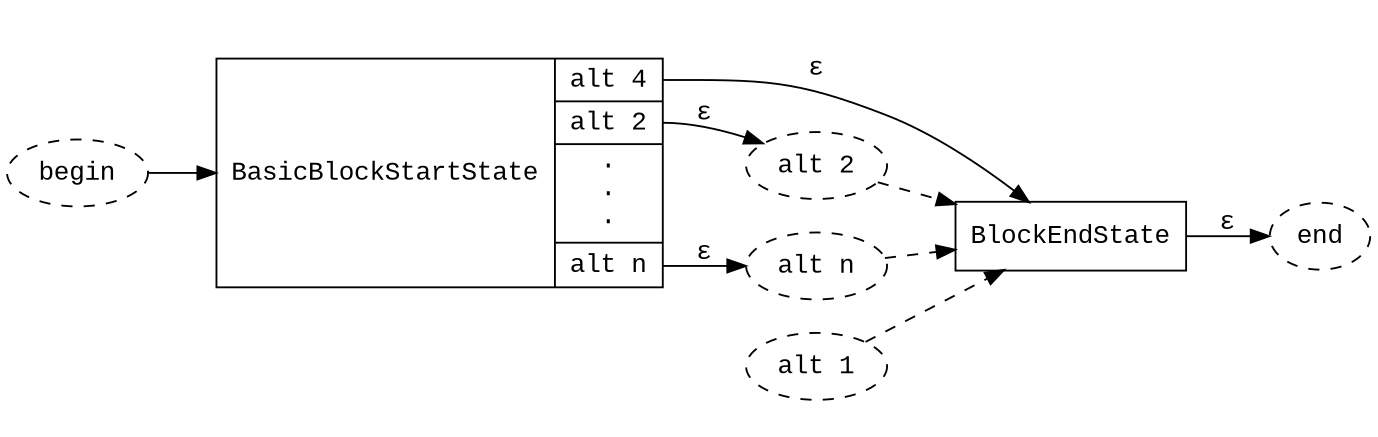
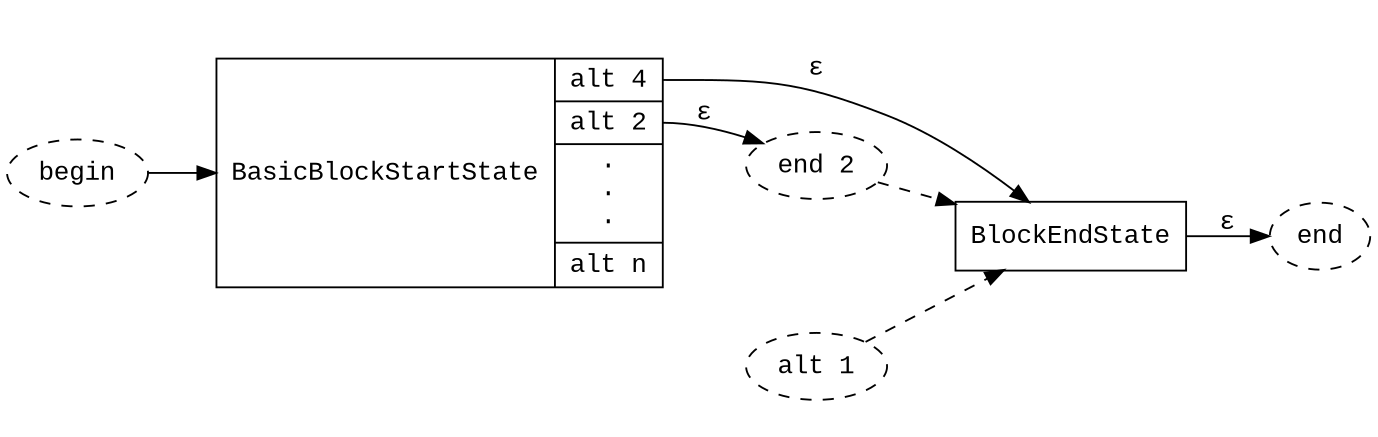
node "alt 2": label "alt 2" -> "end 2"
node "alt n": removed
